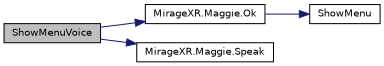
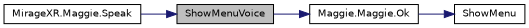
node "MirageXR.Maggie.Ok": label "MirageXR.Maggie.Ok" -> "Maggie.Maggie.Ok"
edge "ShowMenuVoice" -> "MirageXR.Maggie.Speak": reversed
